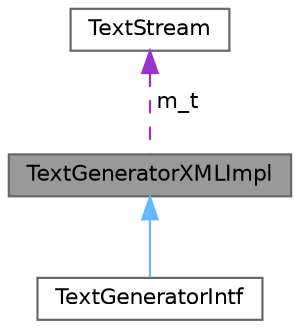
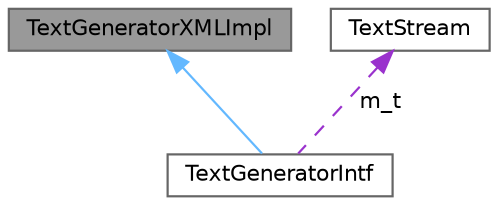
edge "TextGeneratorXMLImpl" -> "TextStream": now "TextGeneratorIntf" -> "TextStream"
